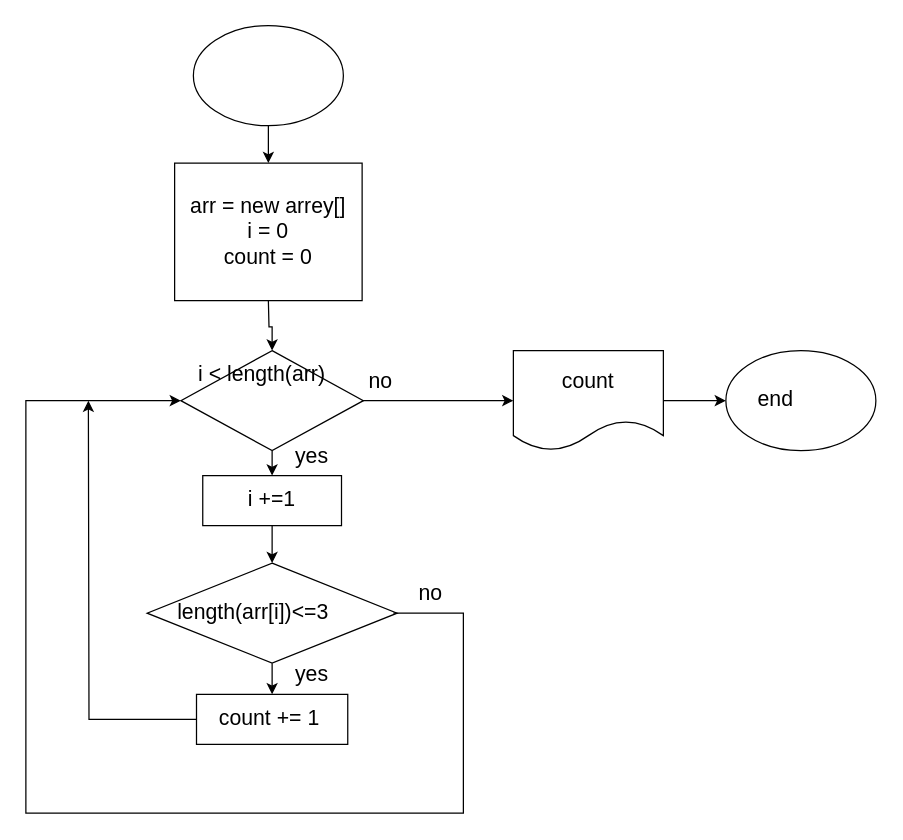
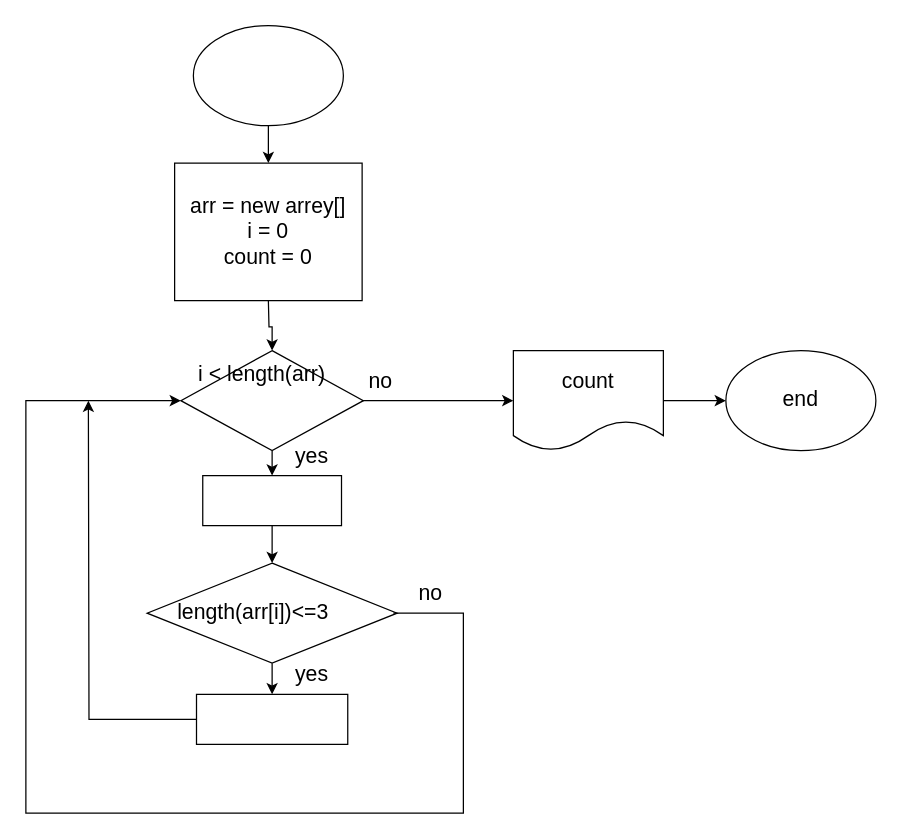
node "end": moved (776, 401) -> (801, 401)
node "i +=1": removed
node "count += 1": removed
